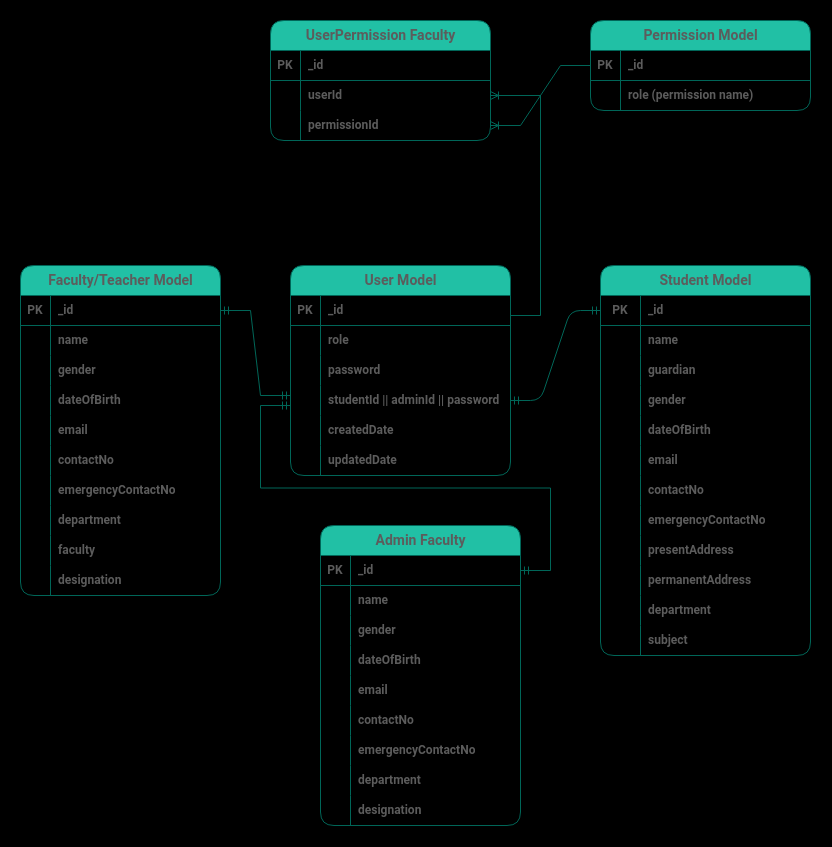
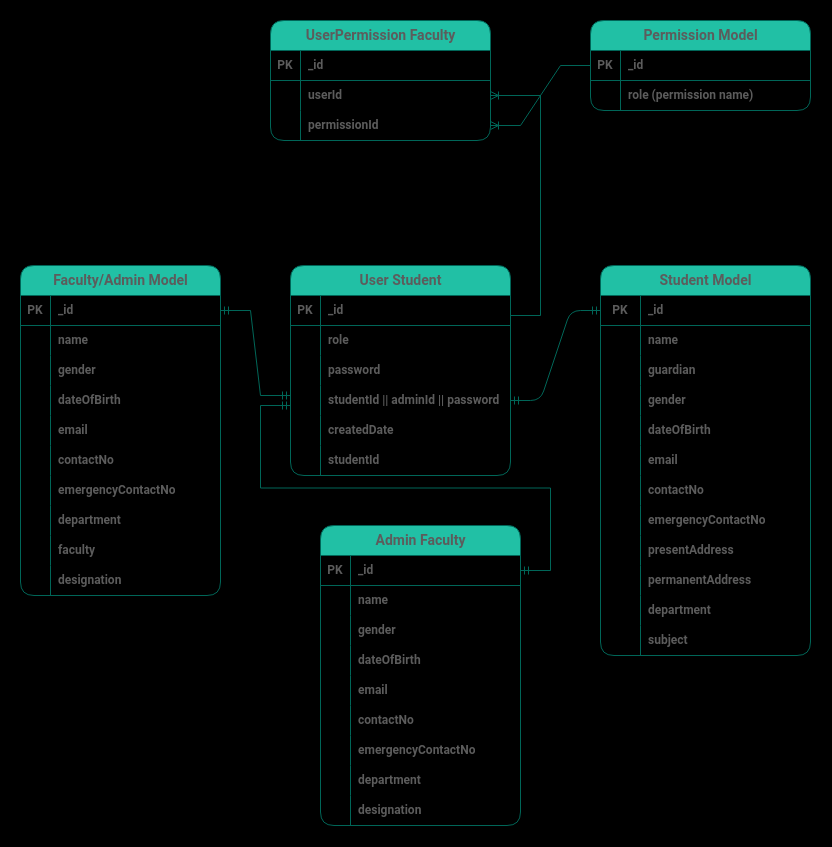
node "Faculty/Teacher Model": label "Faculty/Teacher Model" -> "Faculty/Admin Model"
node "User Model": label "User Model" -> "User Student"
node "updatedDate": label "updatedDate" -> "studentId"
